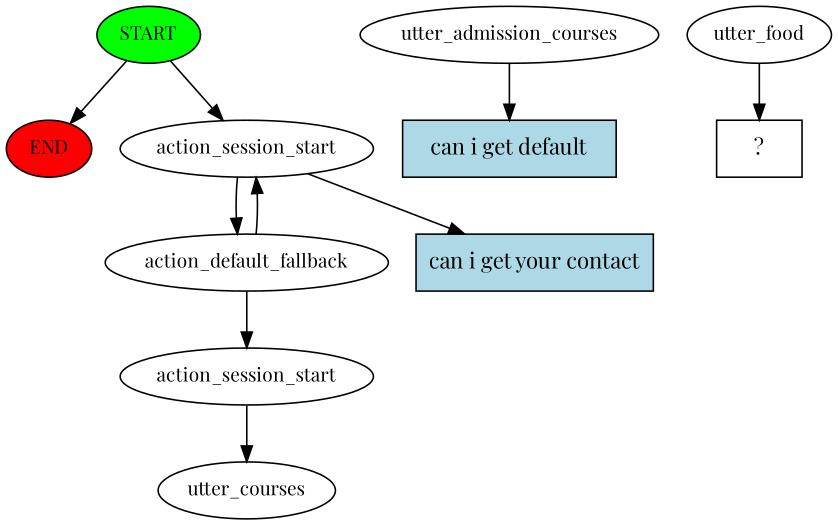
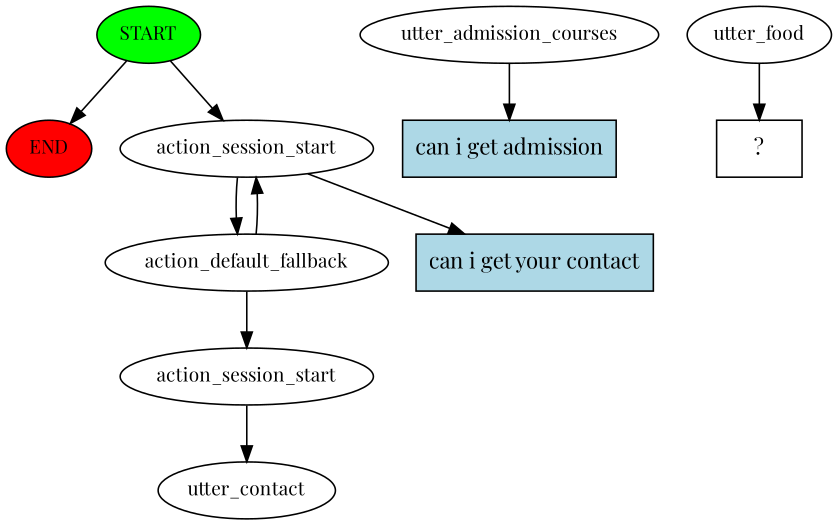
node "can i get default": label "can i get default" -> "can i get admission"
node "utter_courses": label "utter_courses" -> "utter_contact"
